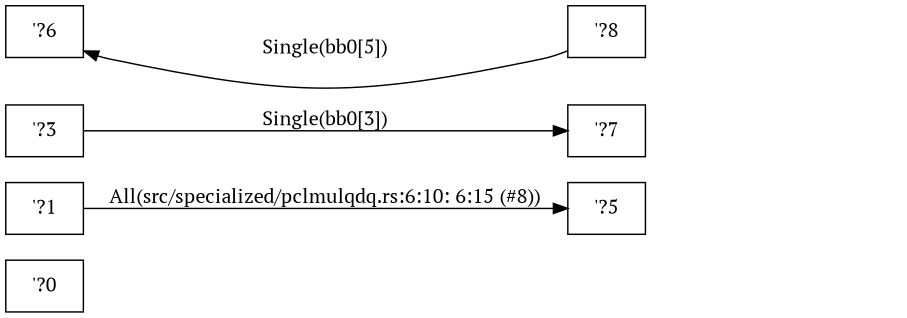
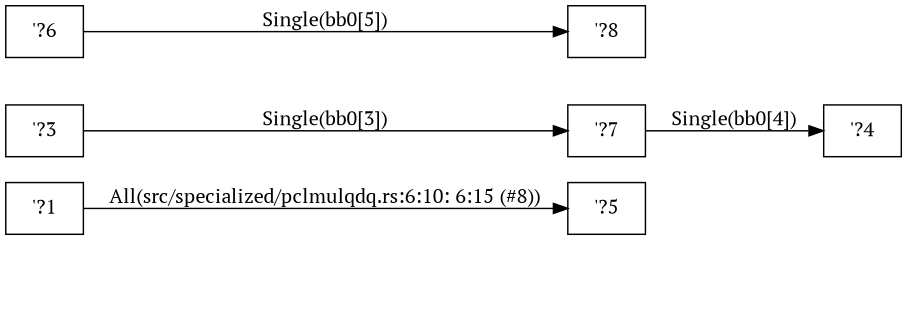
edge "'?8" -> "'?6": reversed
node "'?4": added
node "'?0": removed
